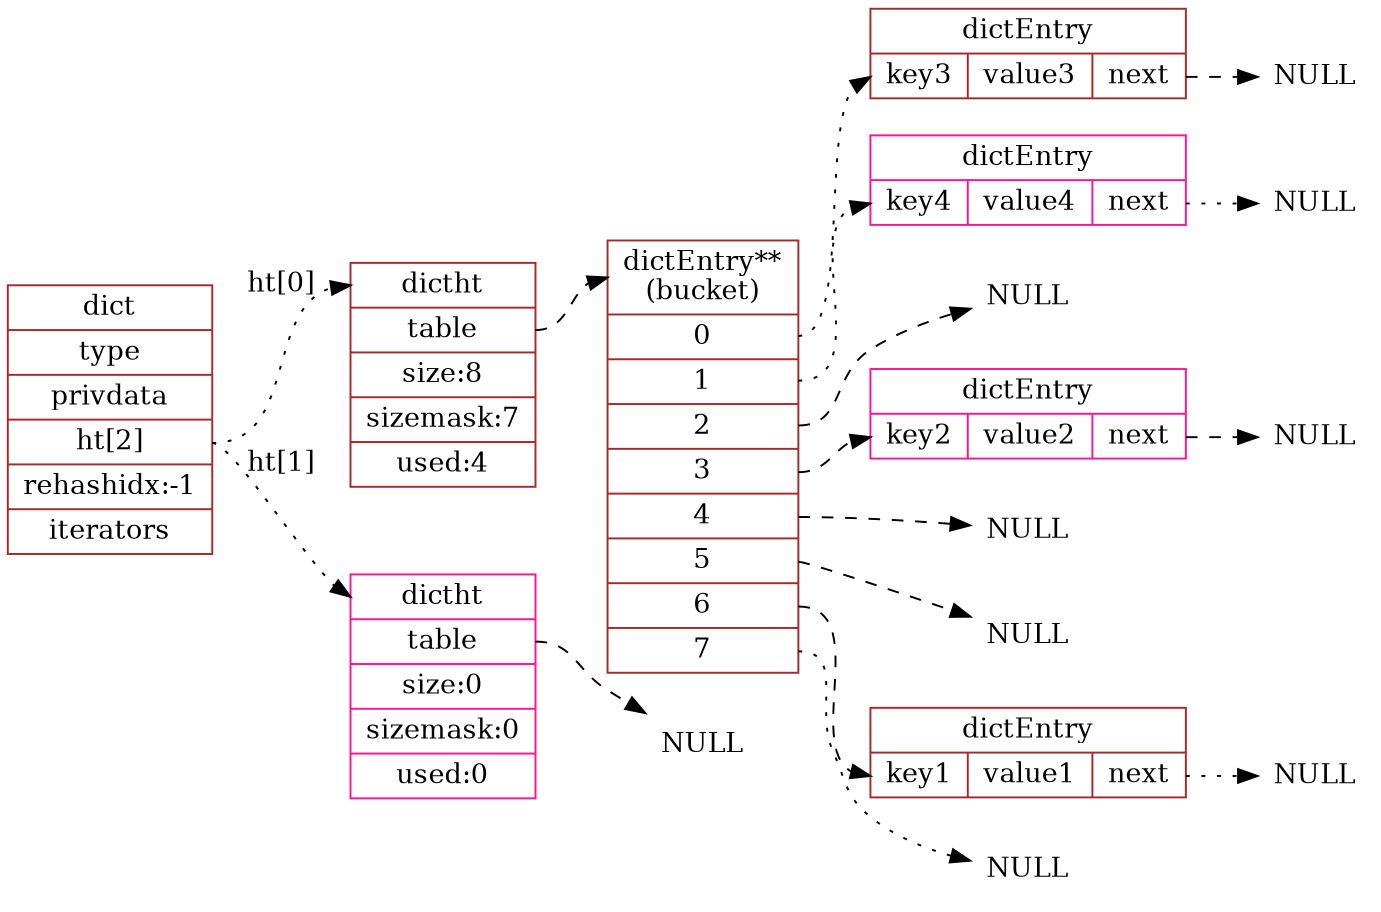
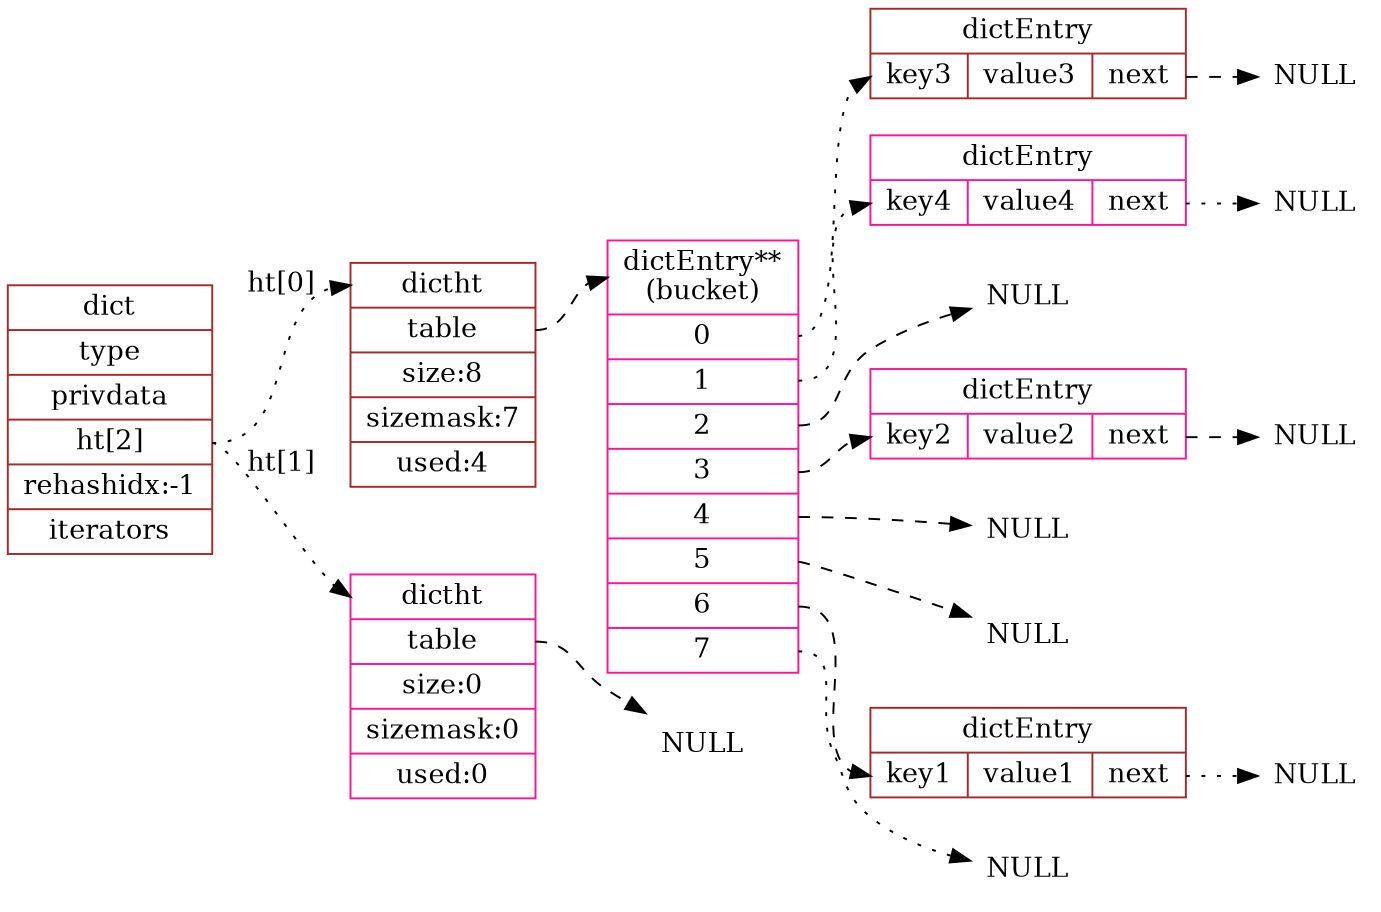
node "dictEntry**": color brown -> deeppink
